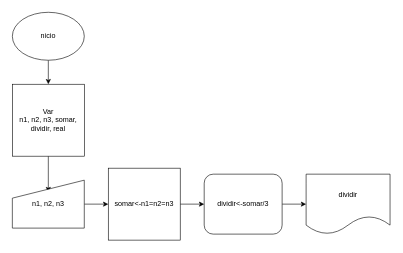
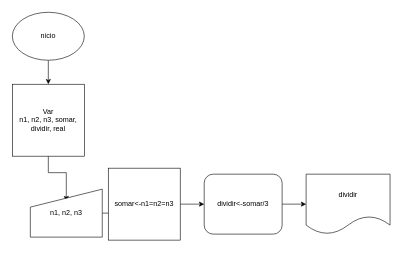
node "n1, n2, n3": moved (48, 204) -> (66, 213)
